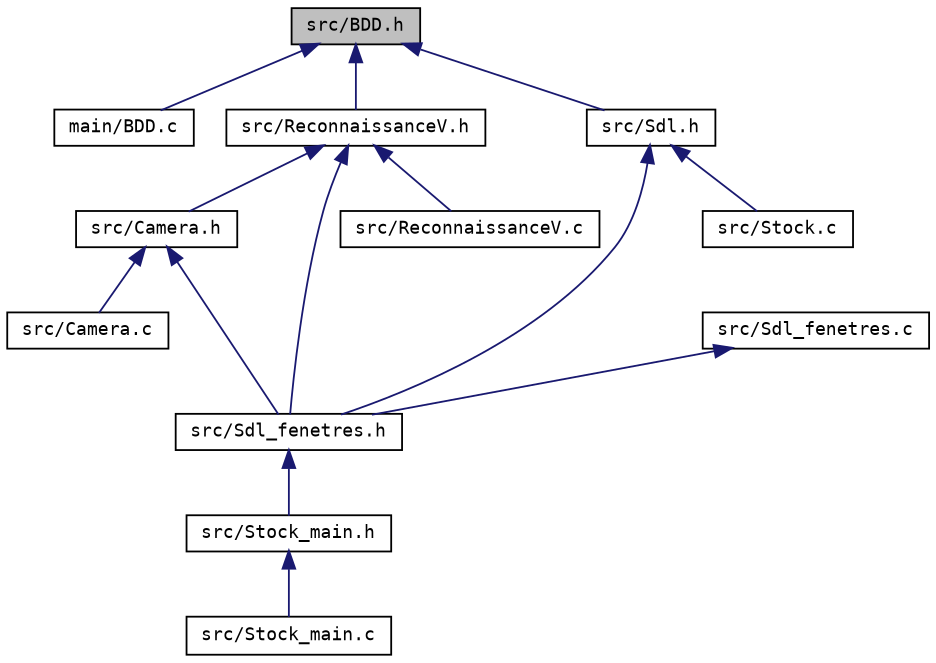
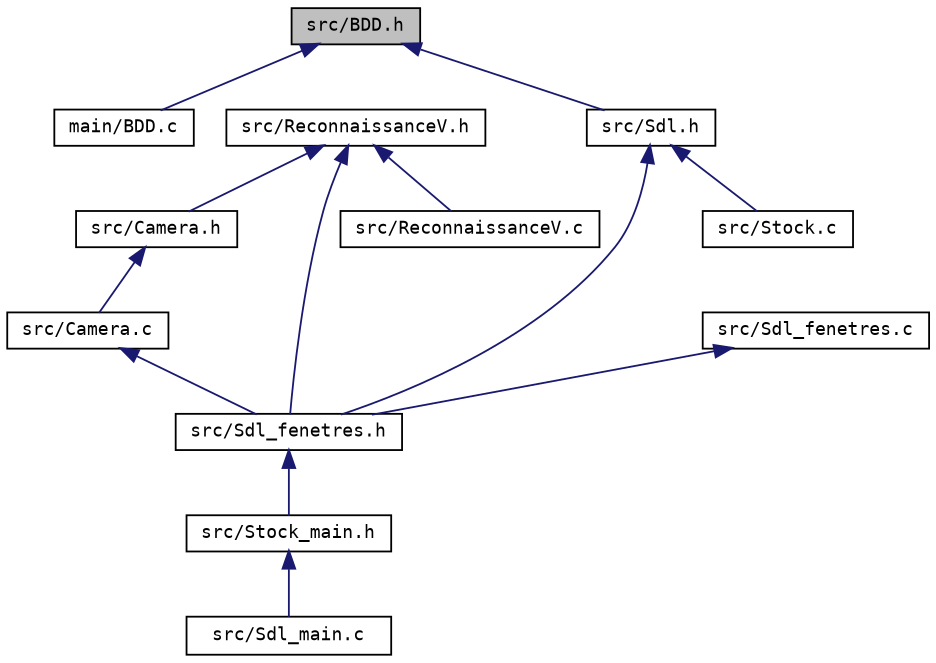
edge "src/ReconnaissanceV.h" -> "src/BDD.h": removed
edge "src/Sdl_fenetres.h" -> "src/Camera.h": now "src/Sdl_fenetres.h" -> "src/Camera.c"
node "src/Stock_main.c": label "src/Stock_main.c" -> "src/Sdl_main.c"
